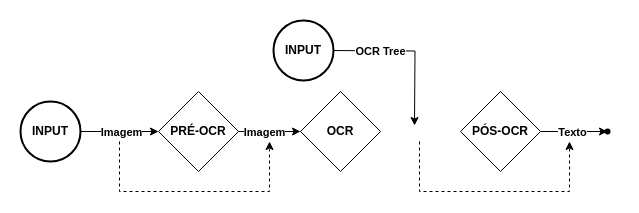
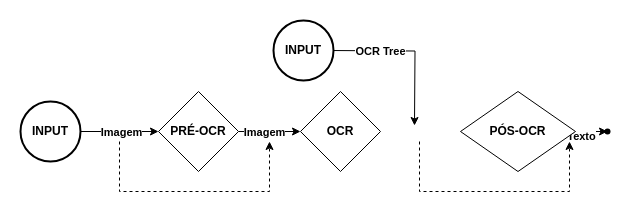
node "PÓS-OCR": size 80x80 -> 115x80
